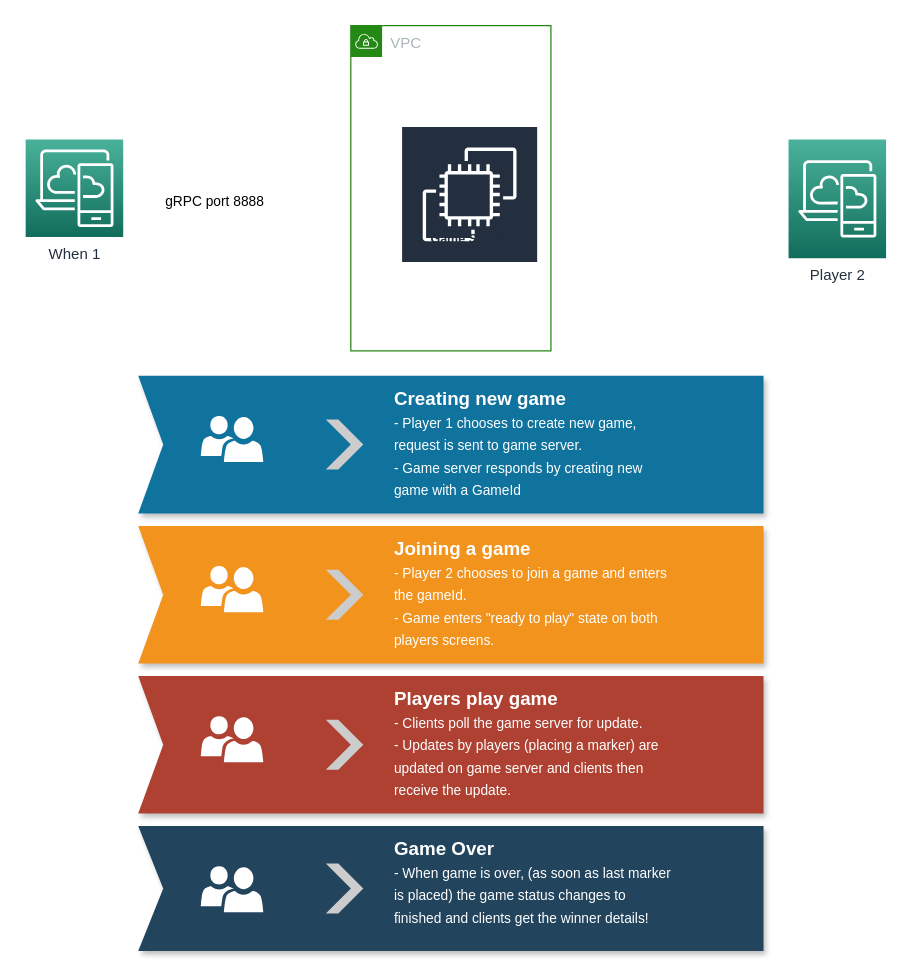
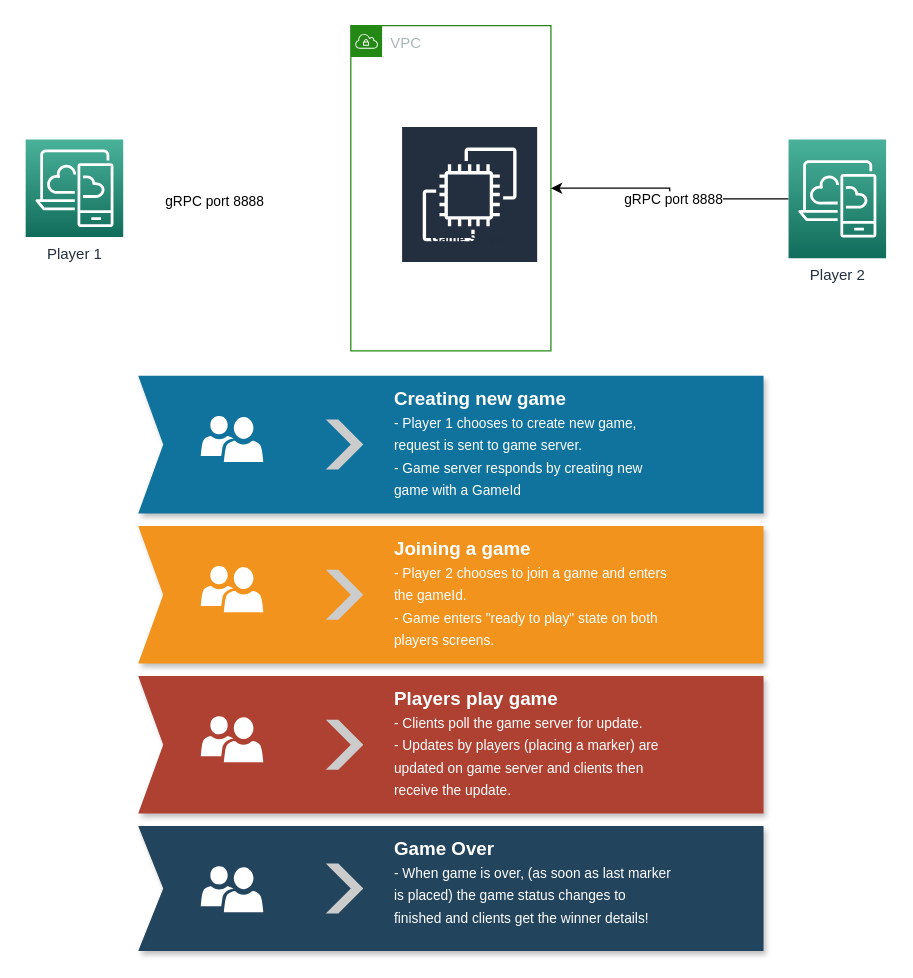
edge "Player 2" -> "VPC": added, label "gRPC port 8888"
node "When 1": label "When 1" -> "Player 1"
